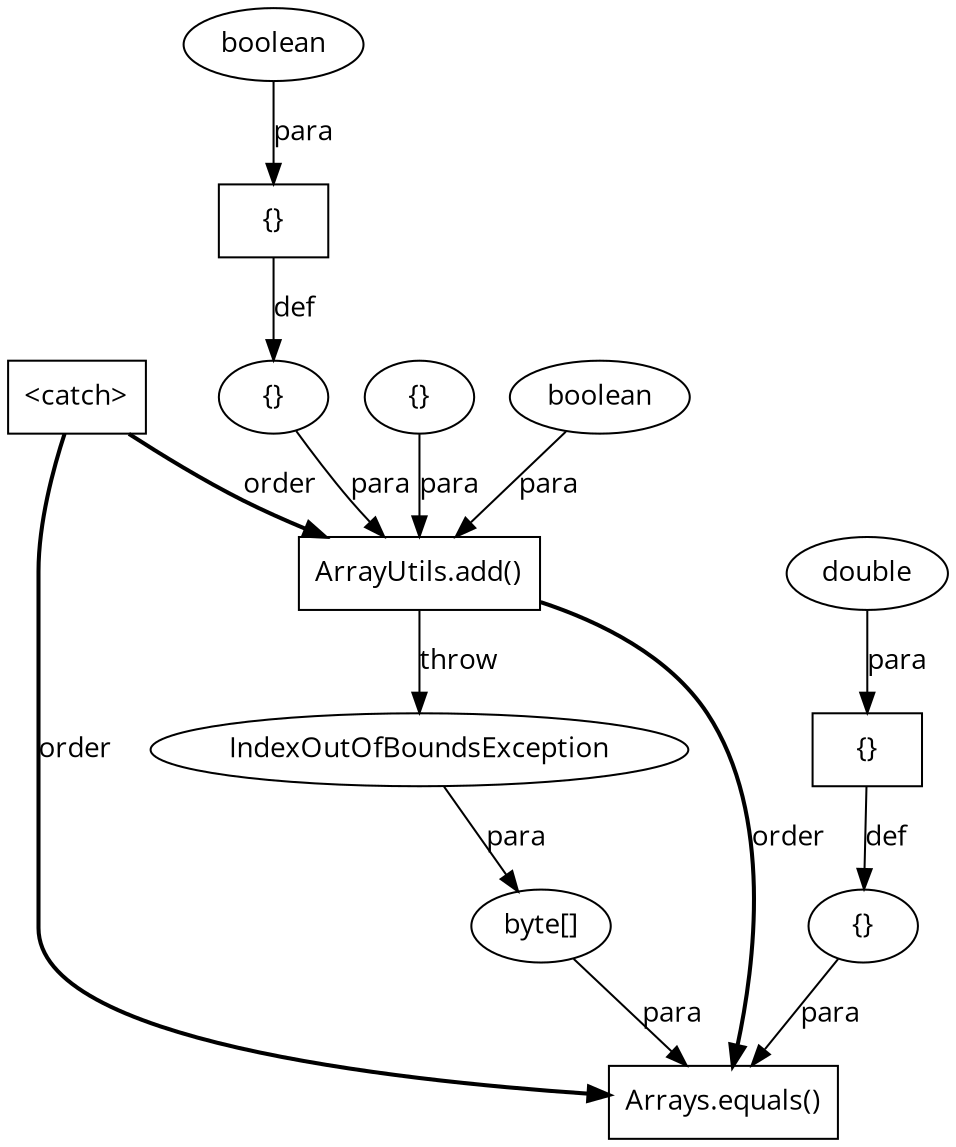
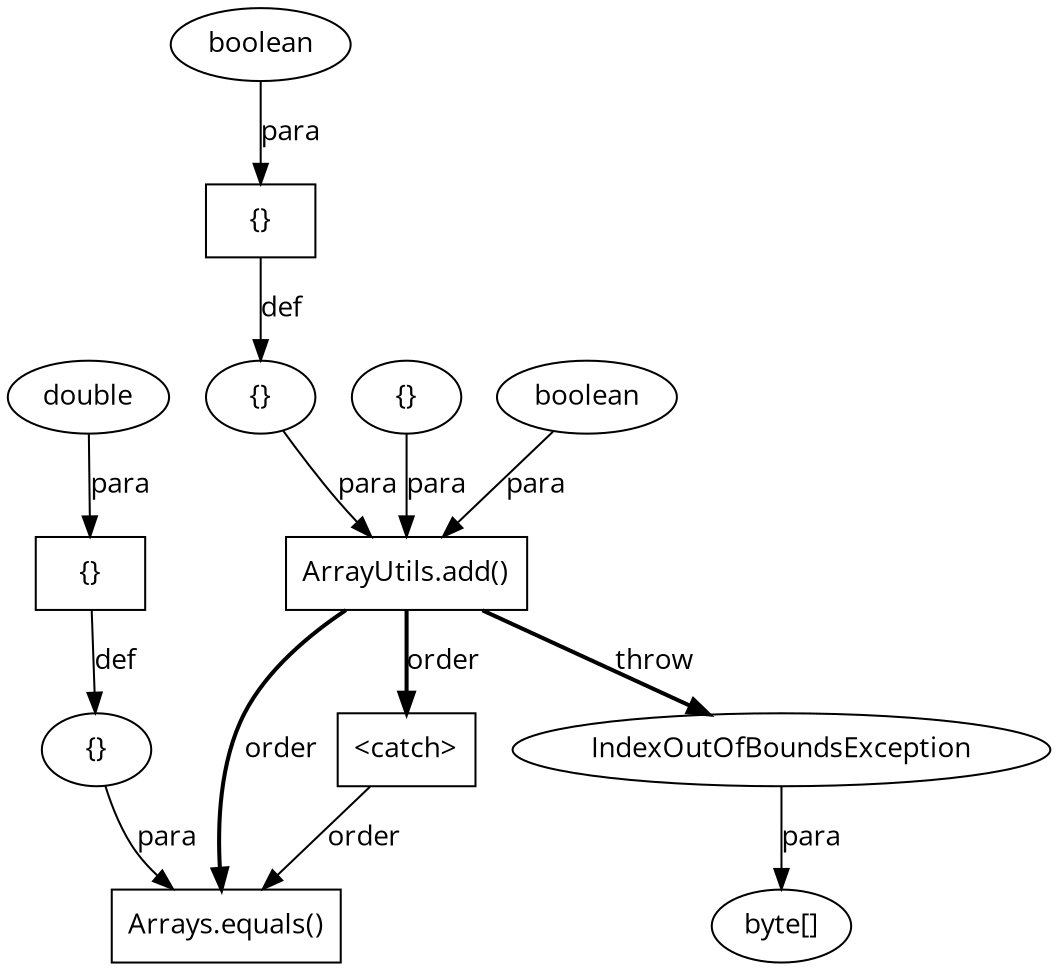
edge "<catch>" -> "ArrayUtils.add()": reversed
edge "ArrayUtils.add()" -> "IndexOutOfBoundsException": style solid -> bold
edge "<catch>" -> "Arrays.equals()": style bold -> solid
edge "byte[]" -> "Arrays.equals()": removed, label "para"
